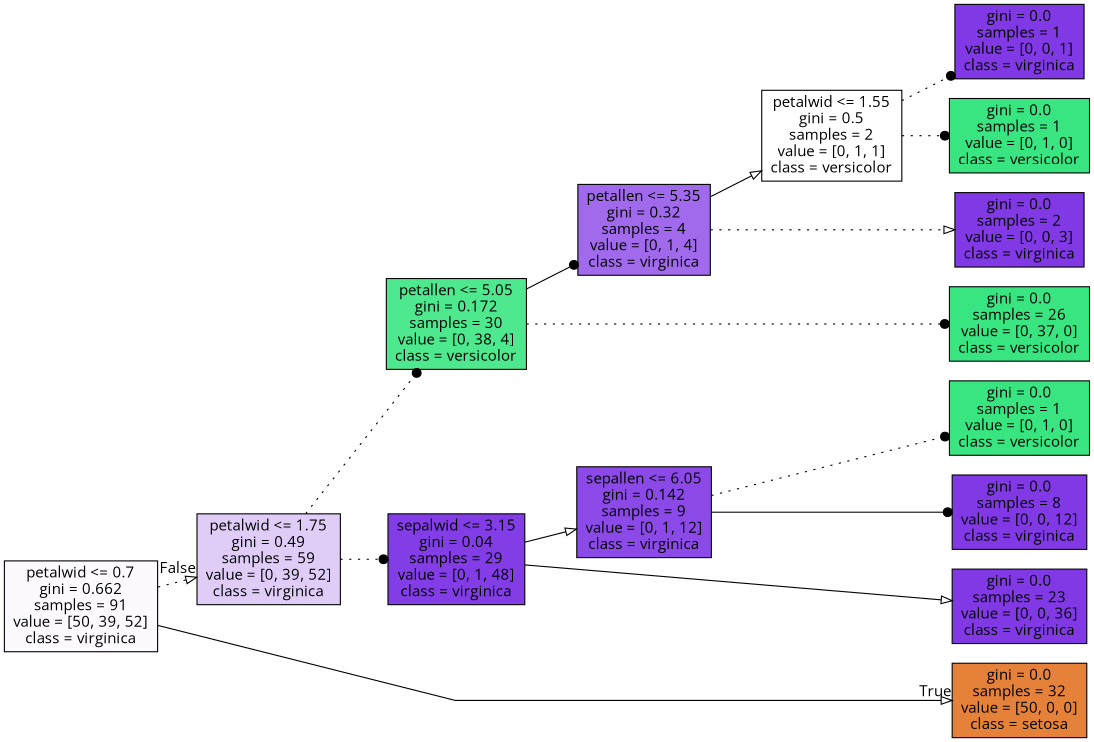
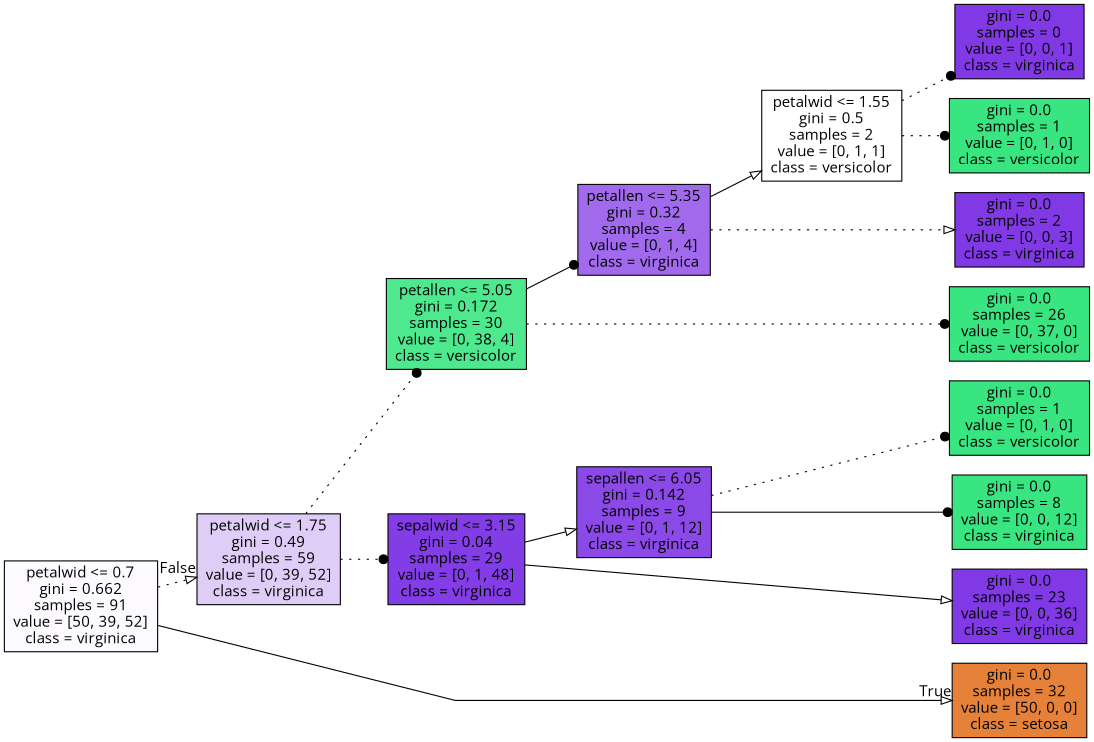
node "gini = 0.0 samples = 1 value = [0, 0, 1] class = virginica": label "gini = 0.0 samples = 1 value = [0, 0, 1] class = virginica" -> "gini = 0.0 samples = 0 value = [0, 0, 1] class = virginica"
node "gini = 0.0 samples = 8 value = [0, 0, 12] class = virginica": fillcolor #8139e5ff -> #39e581ff
